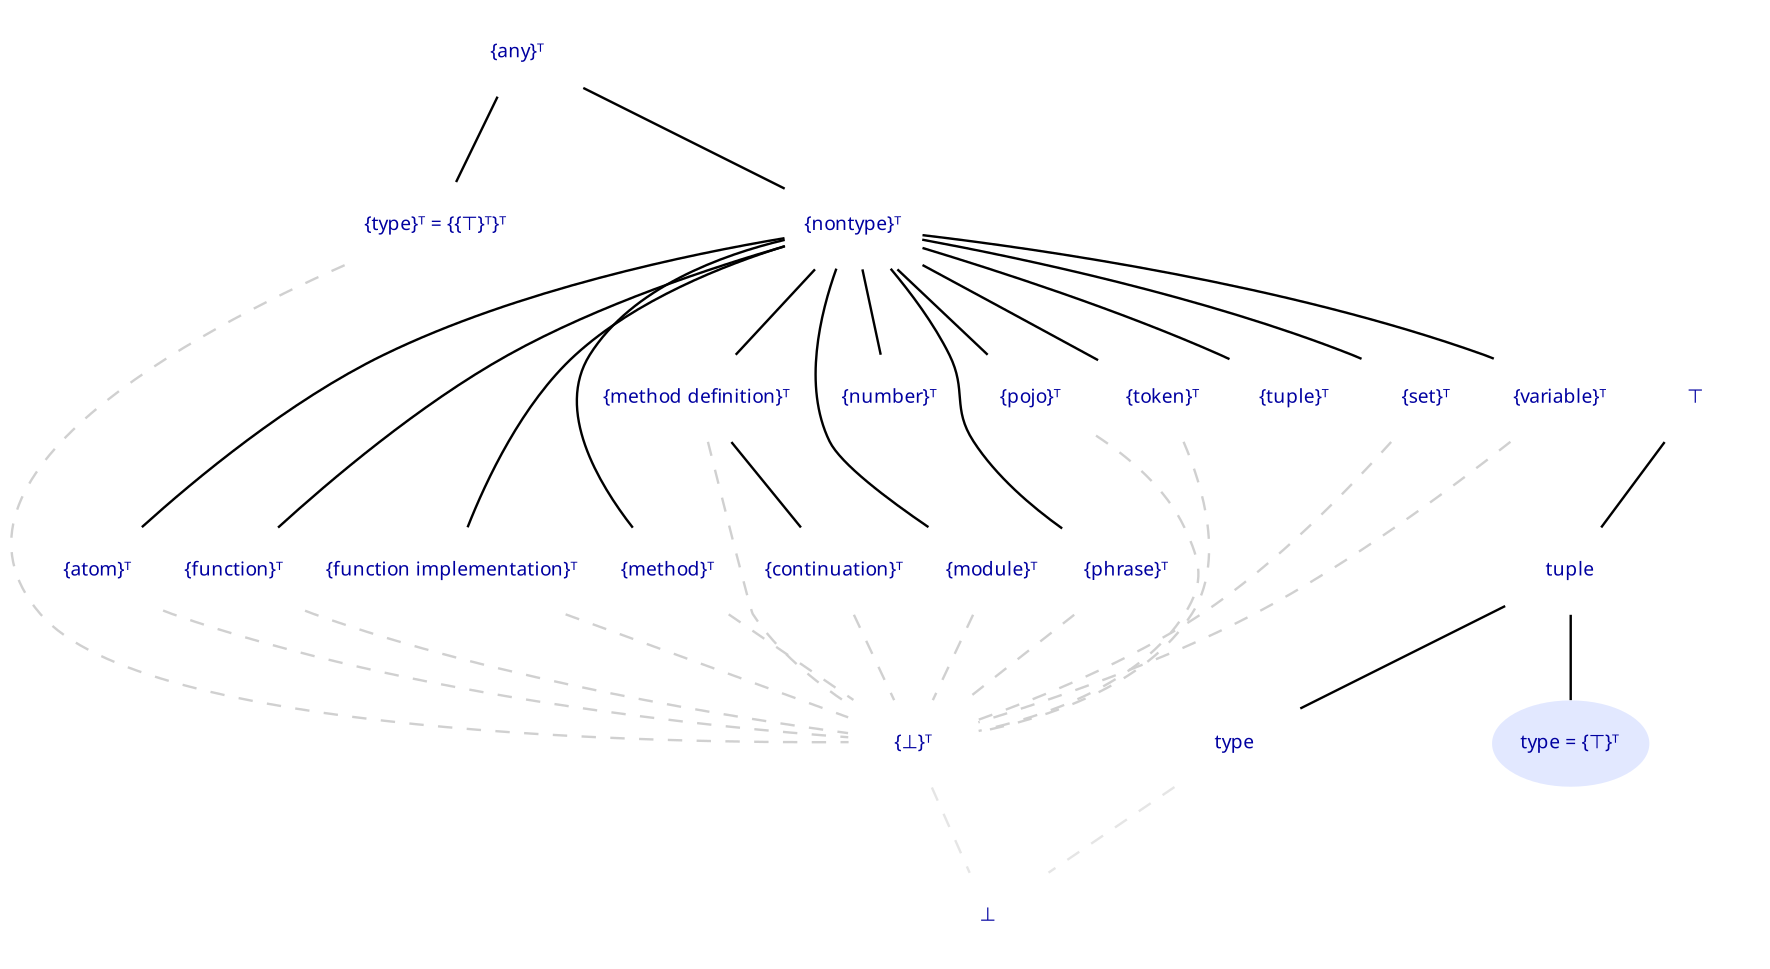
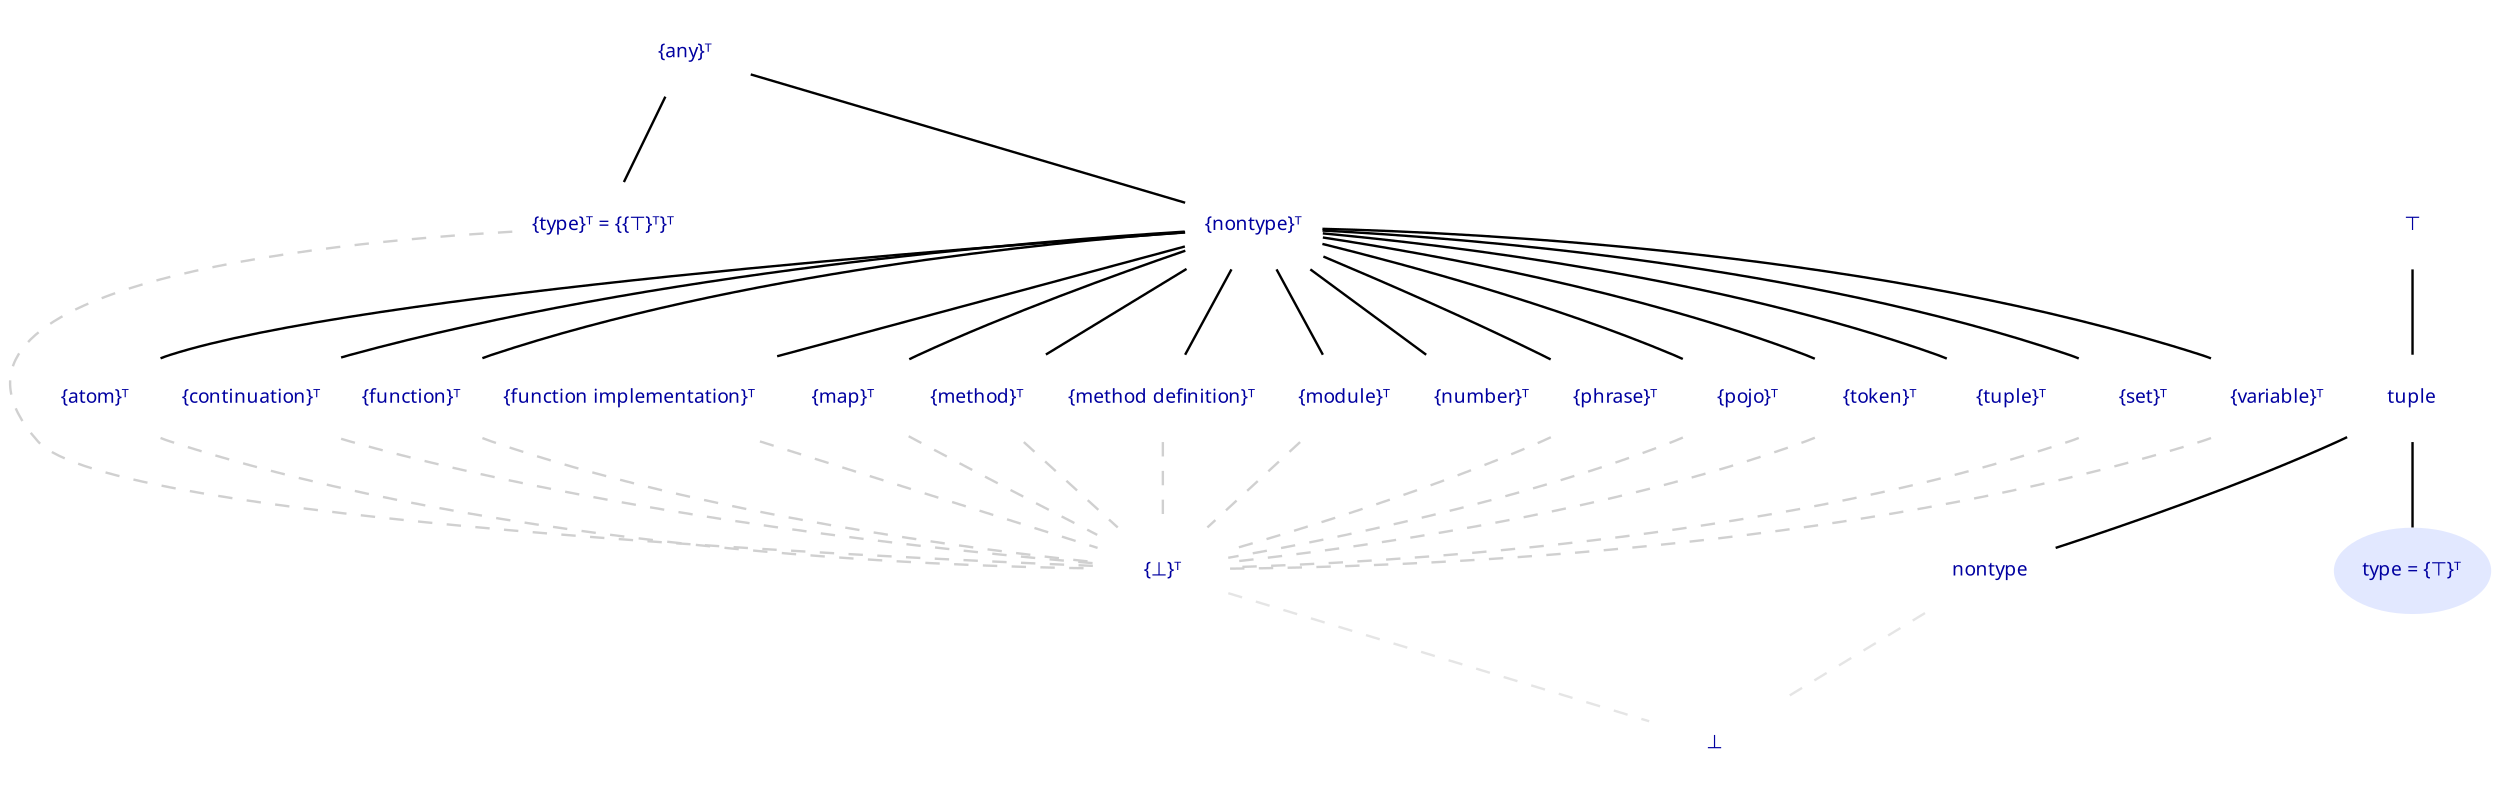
node "{map}ᵀ": added
edge "{method definition}ᵀ" -- "{continuation}ᵀ": now "{nontype}ᵀ" -- "{continuation}ᵀ"
node "type": label "type" -> "nontype"
